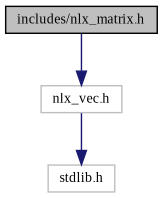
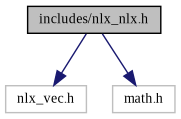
node "includes/nlx_matrix.h": label "includes/nlx_matrix.h" -> "includes/nlx_nlx.h"
node "math.h": added
node "stdlib.h": removed
